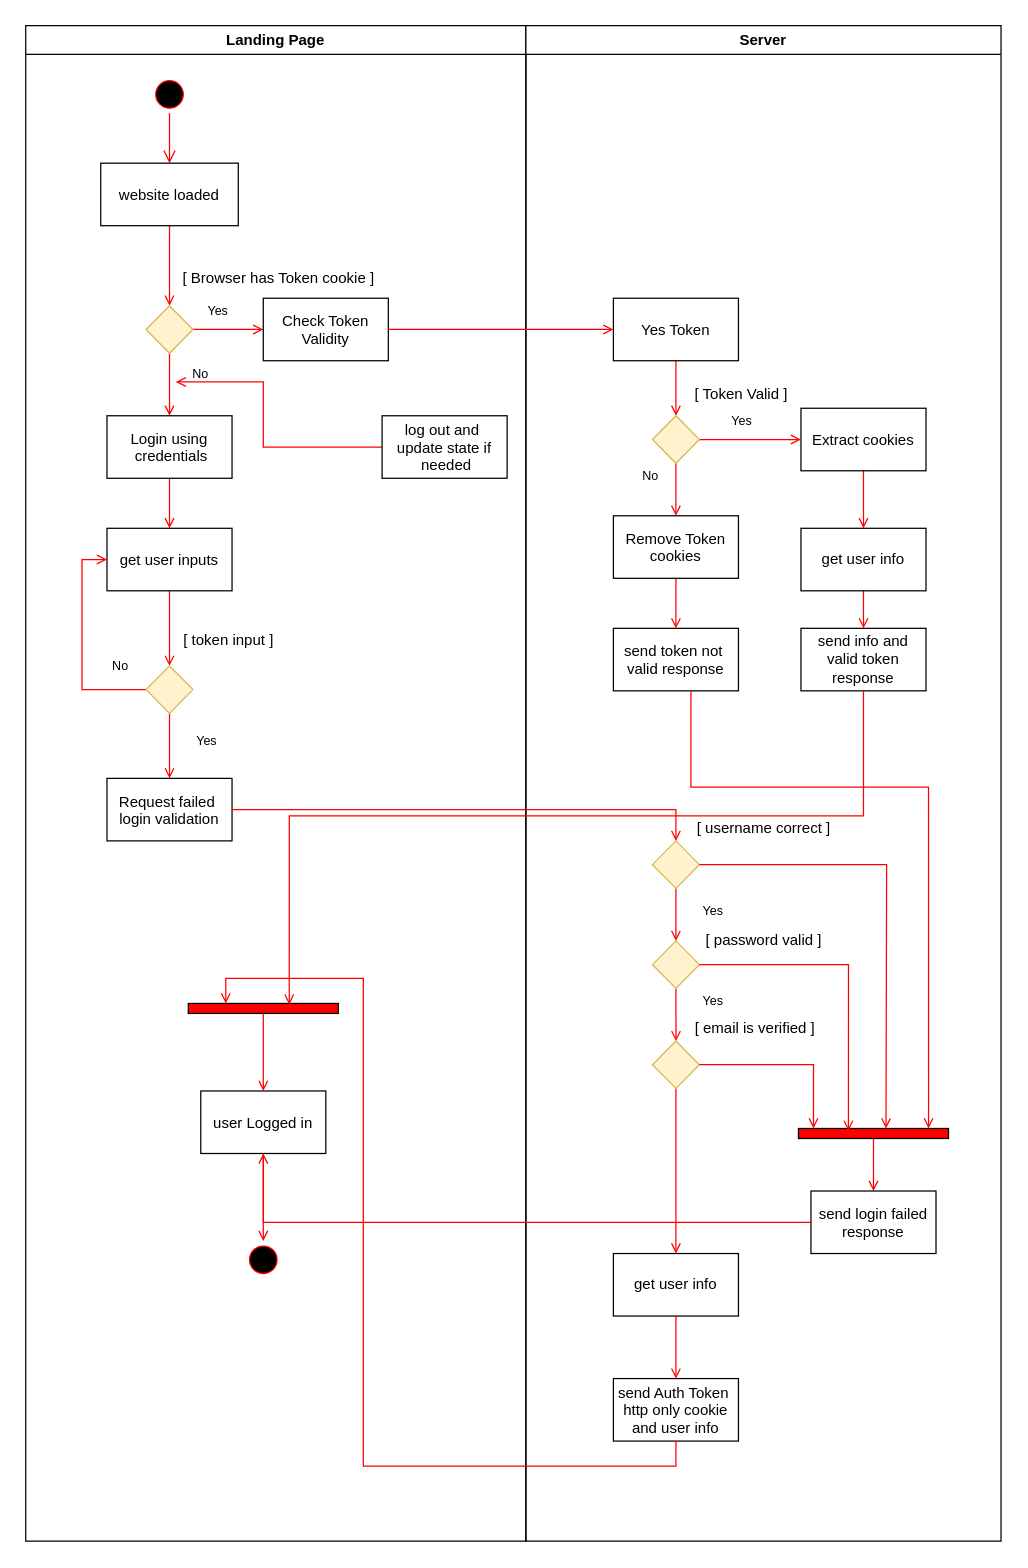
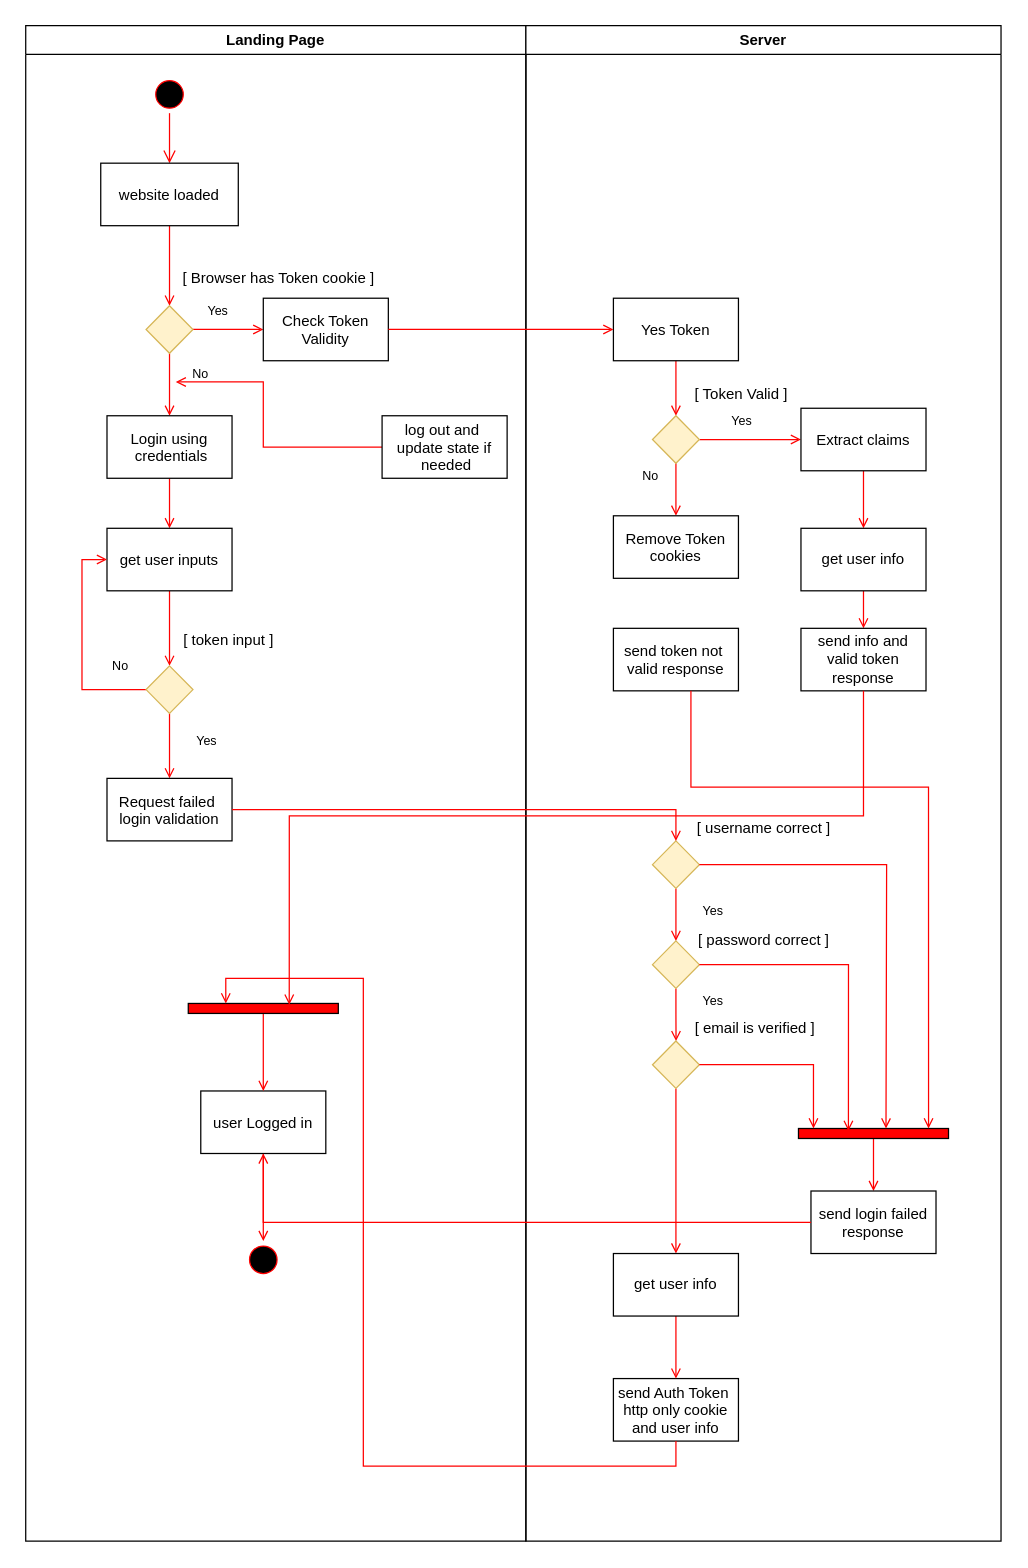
node "Extract cookies": label "Extract cookies" -> "Extract claims"
edge "Remove Token cookies" -> "send token not valid response": removed
node "[ password valid ]": label "[ password valid ]" -> "[ password correct ]"
